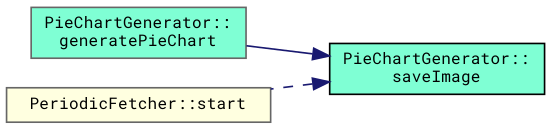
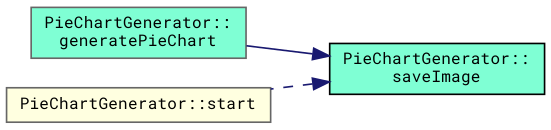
node "PeriodicFetcher::start": label "PeriodicFetcher::start" -> "PieChartGenerator::start"
